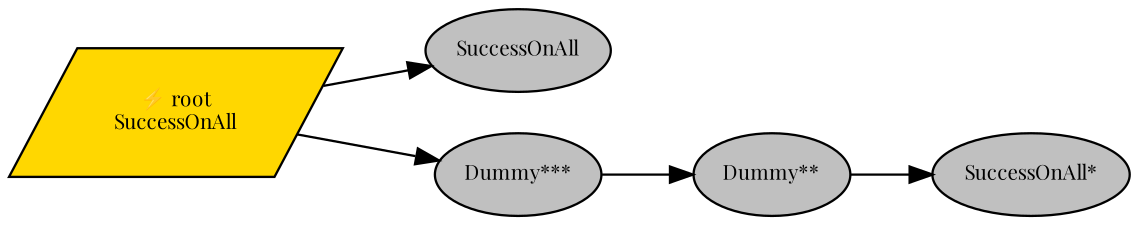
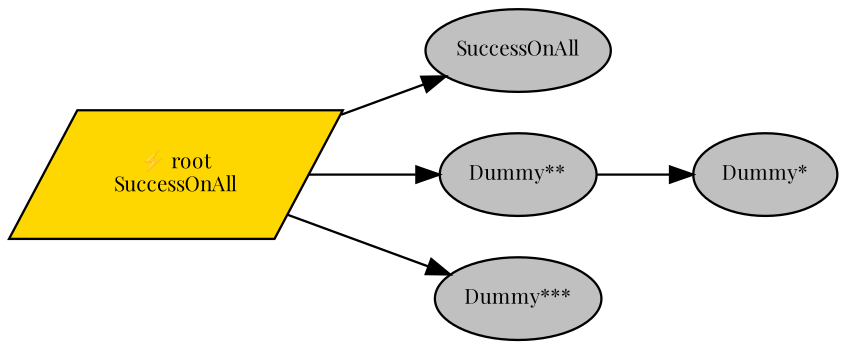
edge "Dummy***" -> "Dummy**": now "⚡ root SuccessOnAll" -> "Dummy**"
node "SuccessOnAll*": label "SuccessOnAll*" -> "Dummy*"
